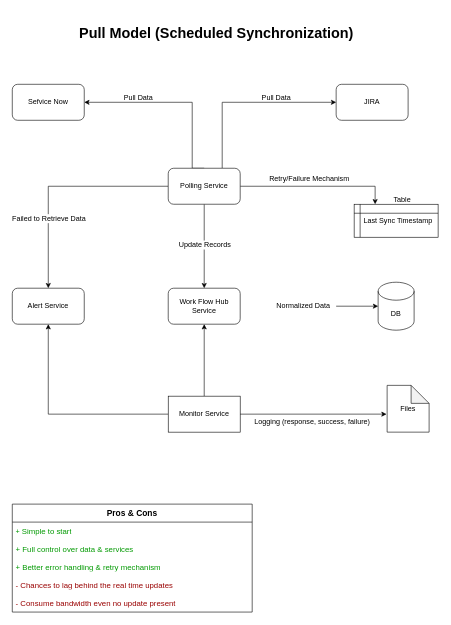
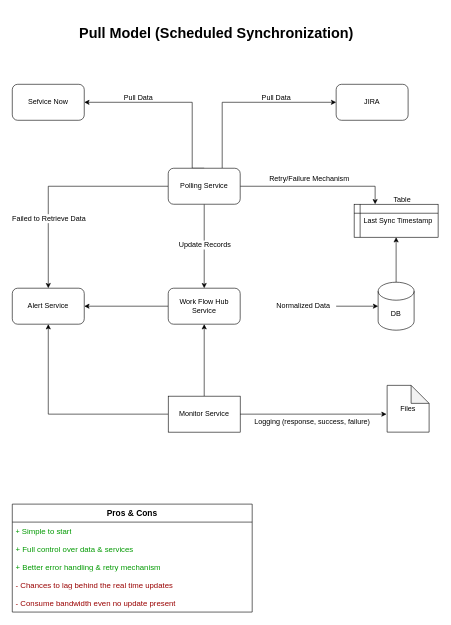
edge "DB" -> "Last Sync Timestamp": added
edge "Work Flow Hub Service" -> "Alert Service": added
